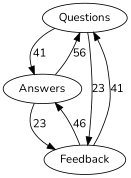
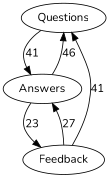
edge "Answers" -> "Questions": label "56" -> "46"
edge "Questions" -> "Feedback": removed, label "23"
edge "Feedback" -> "Answers": label "46" -> "27"
